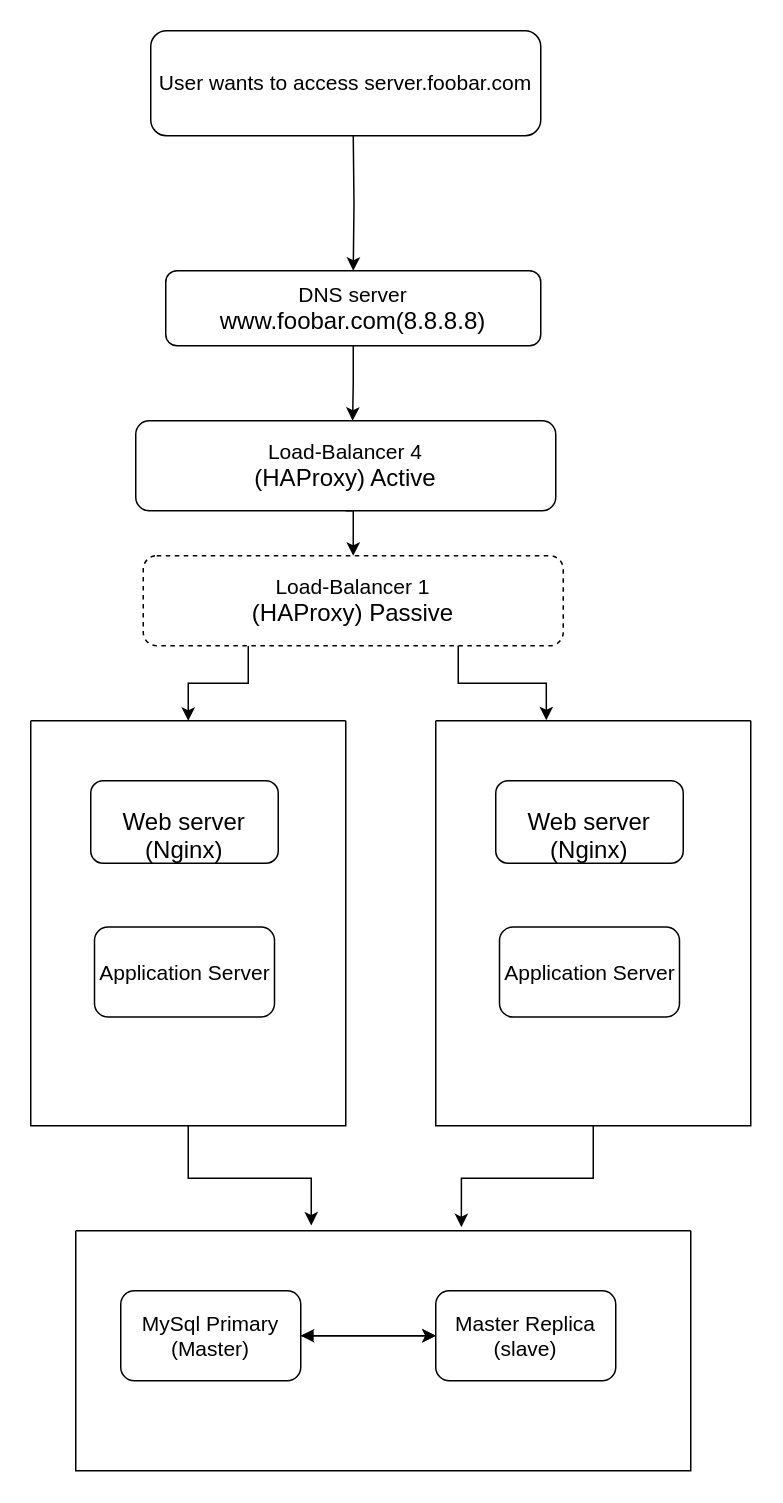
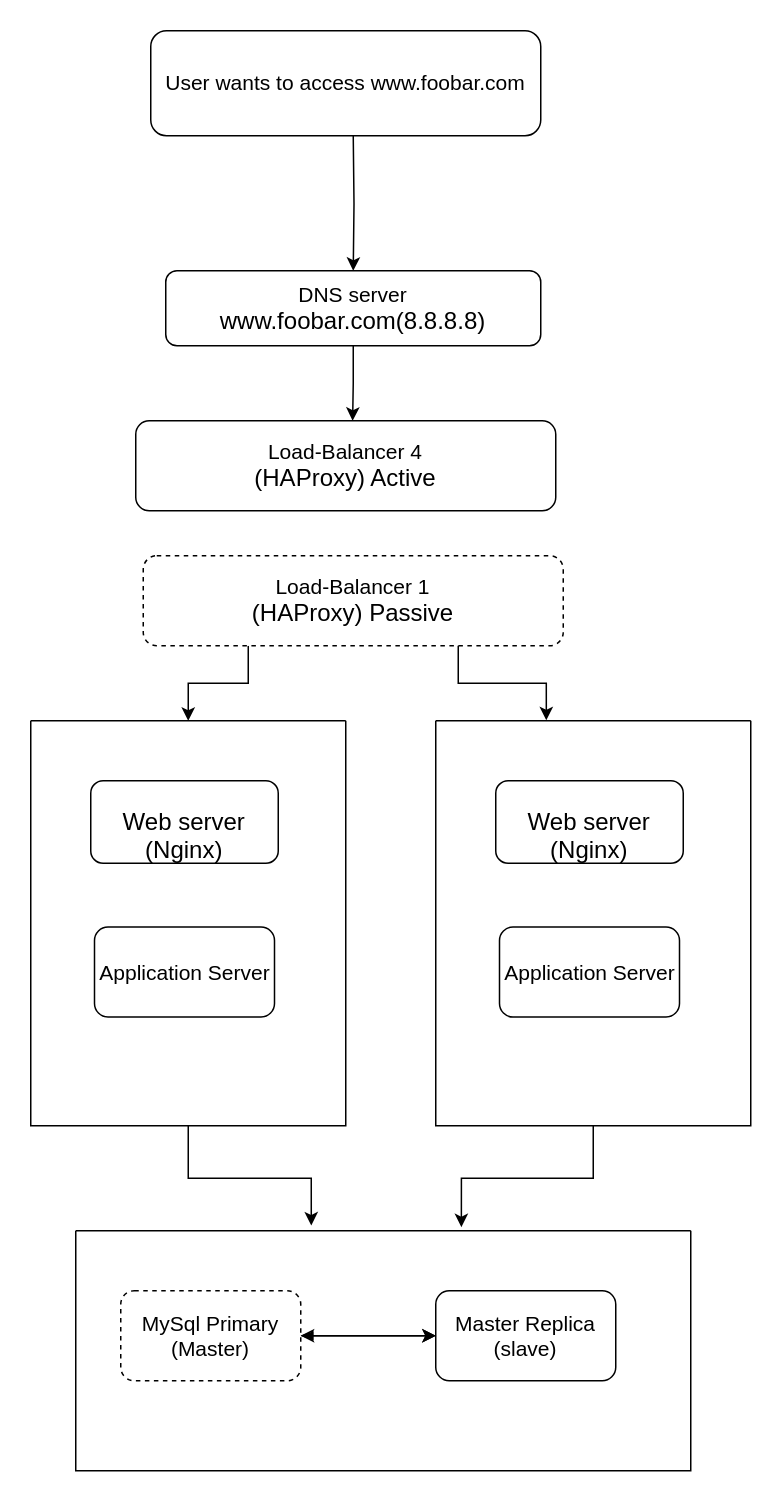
node "User wants to access server.foobar.com": label "User wants to access server.foobar.com" -> "User wants to access www.foobar.com"
edge "Load-Balancer 4 (HAProxy) Active" -> "Load-Balancer 1 (HAProxy) Passive": removed
node "MySql Primary (Master)": style solid -> dashed
